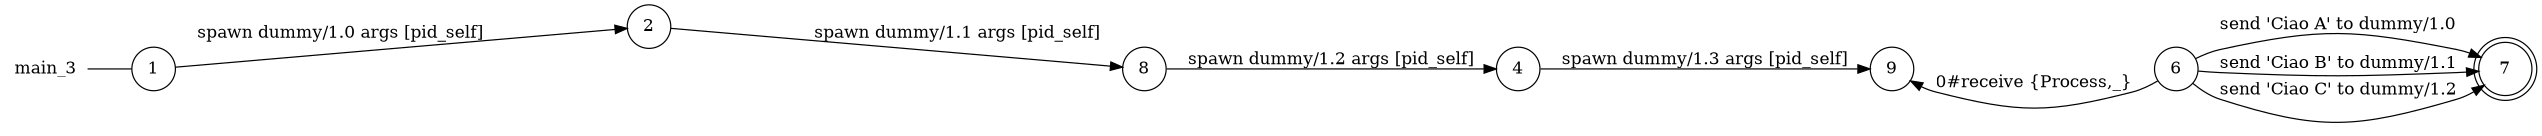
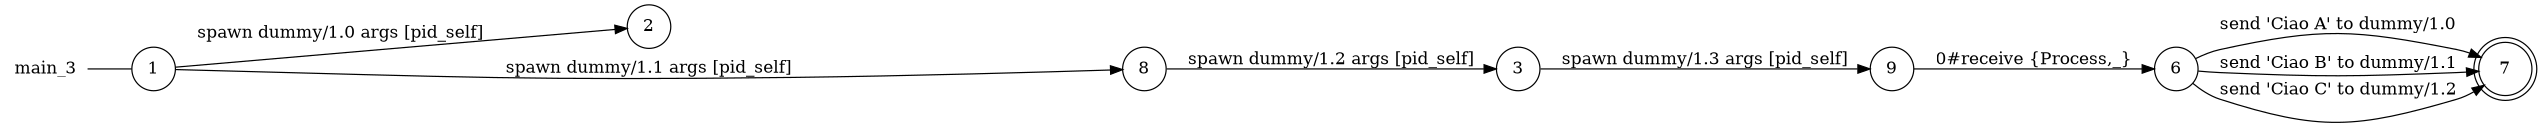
edge "2" -> "8": now "1" -> "8"
node "4": label "4" -> "3"
edge "6" -> "9": reversed
